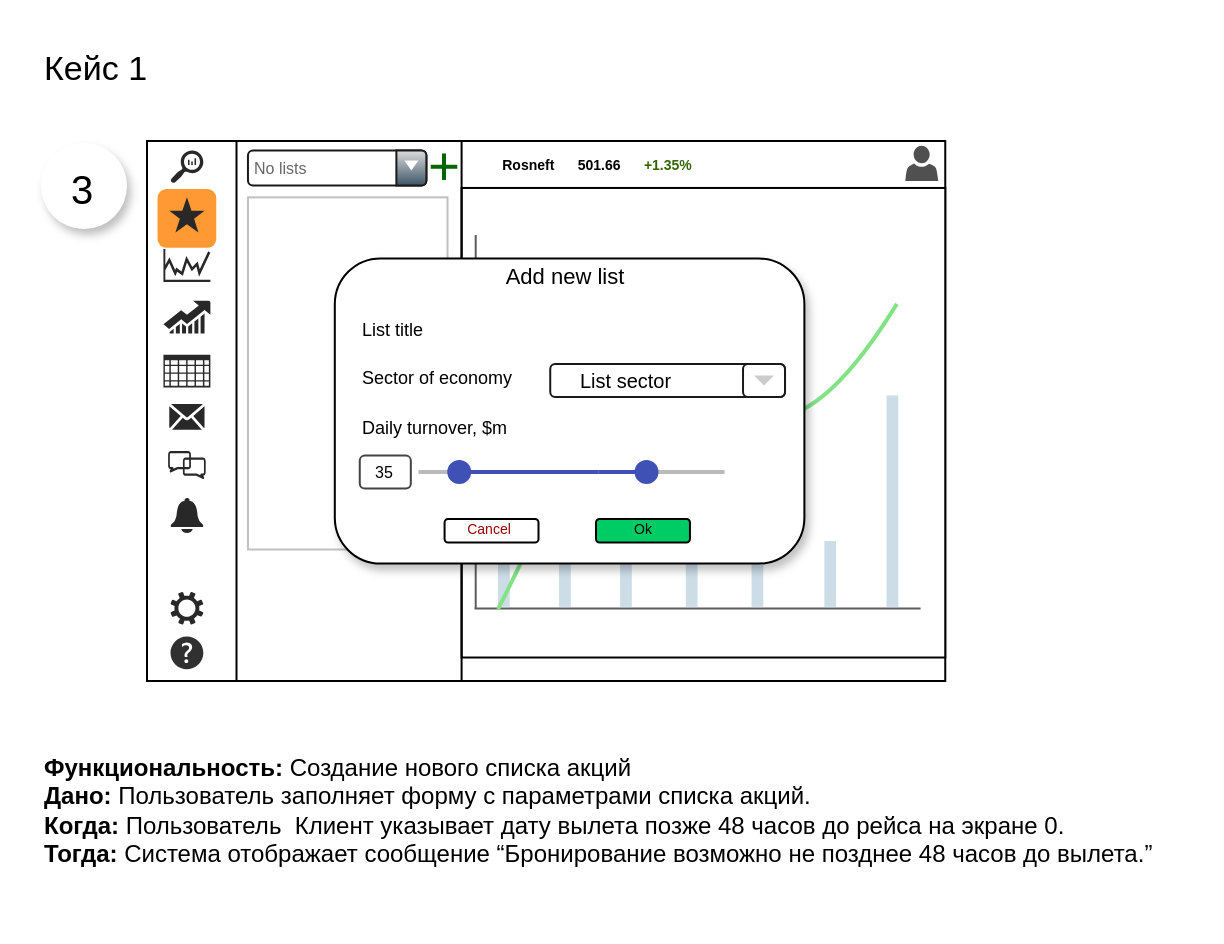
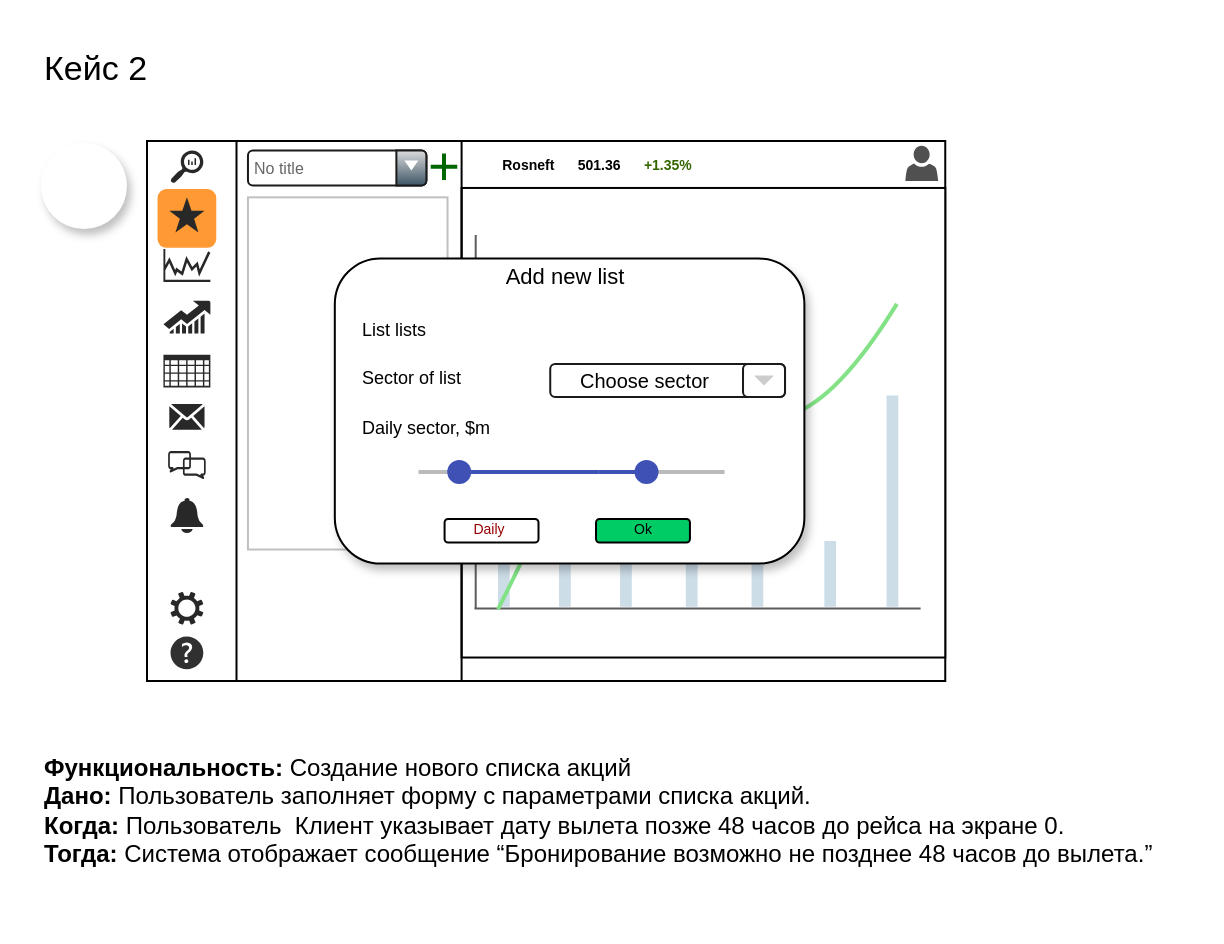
node "Кейс 1": label "Кейс 1" -> "Кейс 2"
node "Rosneft 501.66 +1.35%": label "Rosneft 501.66 +1.35%" -> "Rosneft 501.36 +1.35%"
node "No lists": label "No lists" -> "No title"
node "3": removed
node "List title": label "List title" -> "List lists"
node "Sector of economy": label "Sector of economy" -> "Sector of list"
node "List sector": label "List sector" -> "Choose sector"
node "Daily turnover, $m": label "Daily turnover, $m" -> "Daily sector, $m"
node "35": removed
node "Cancel": label "Cancel" -> "Daily"
